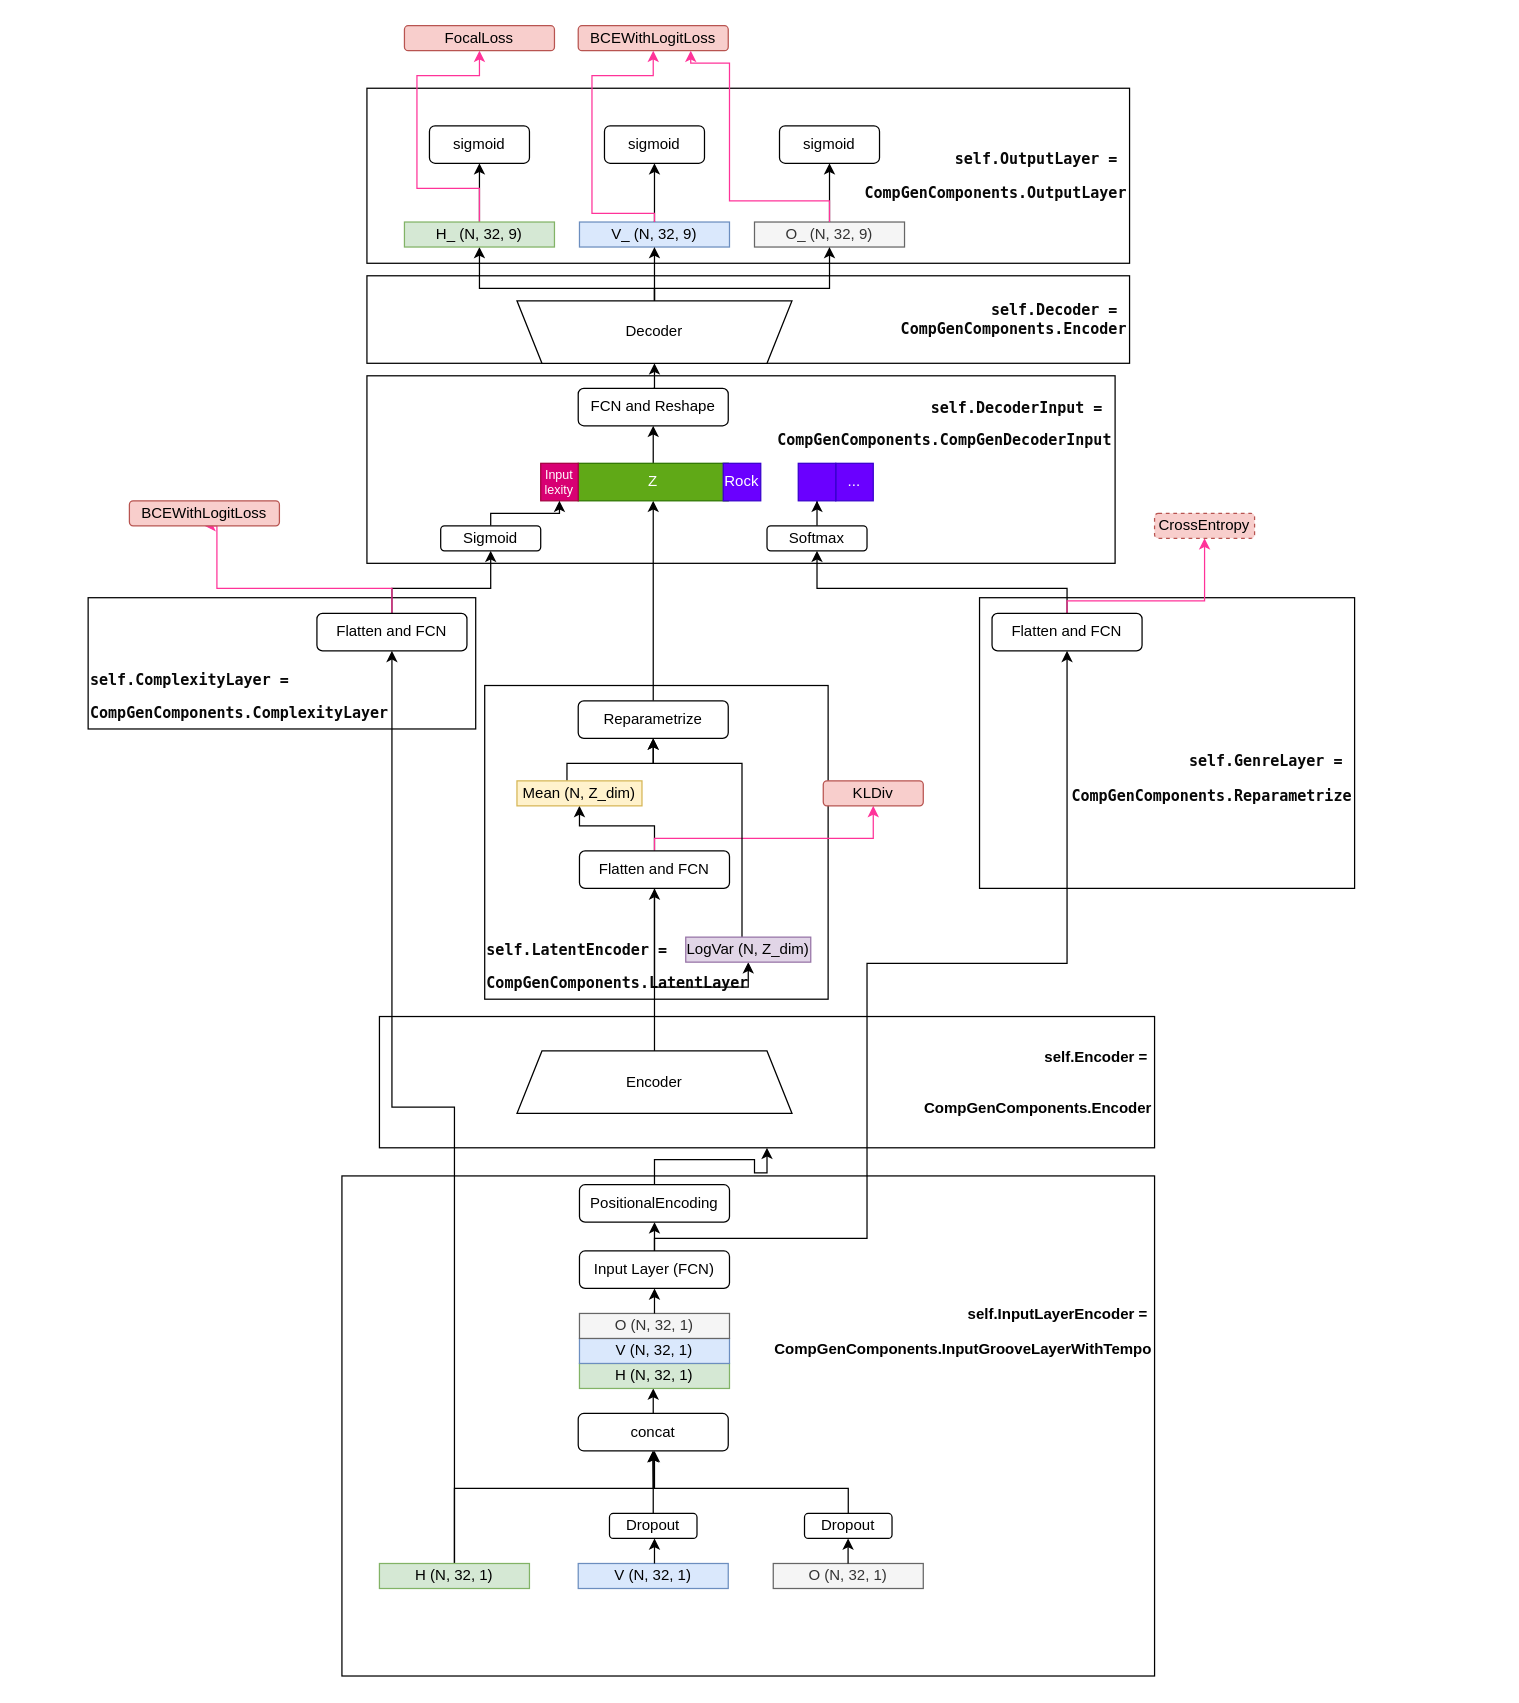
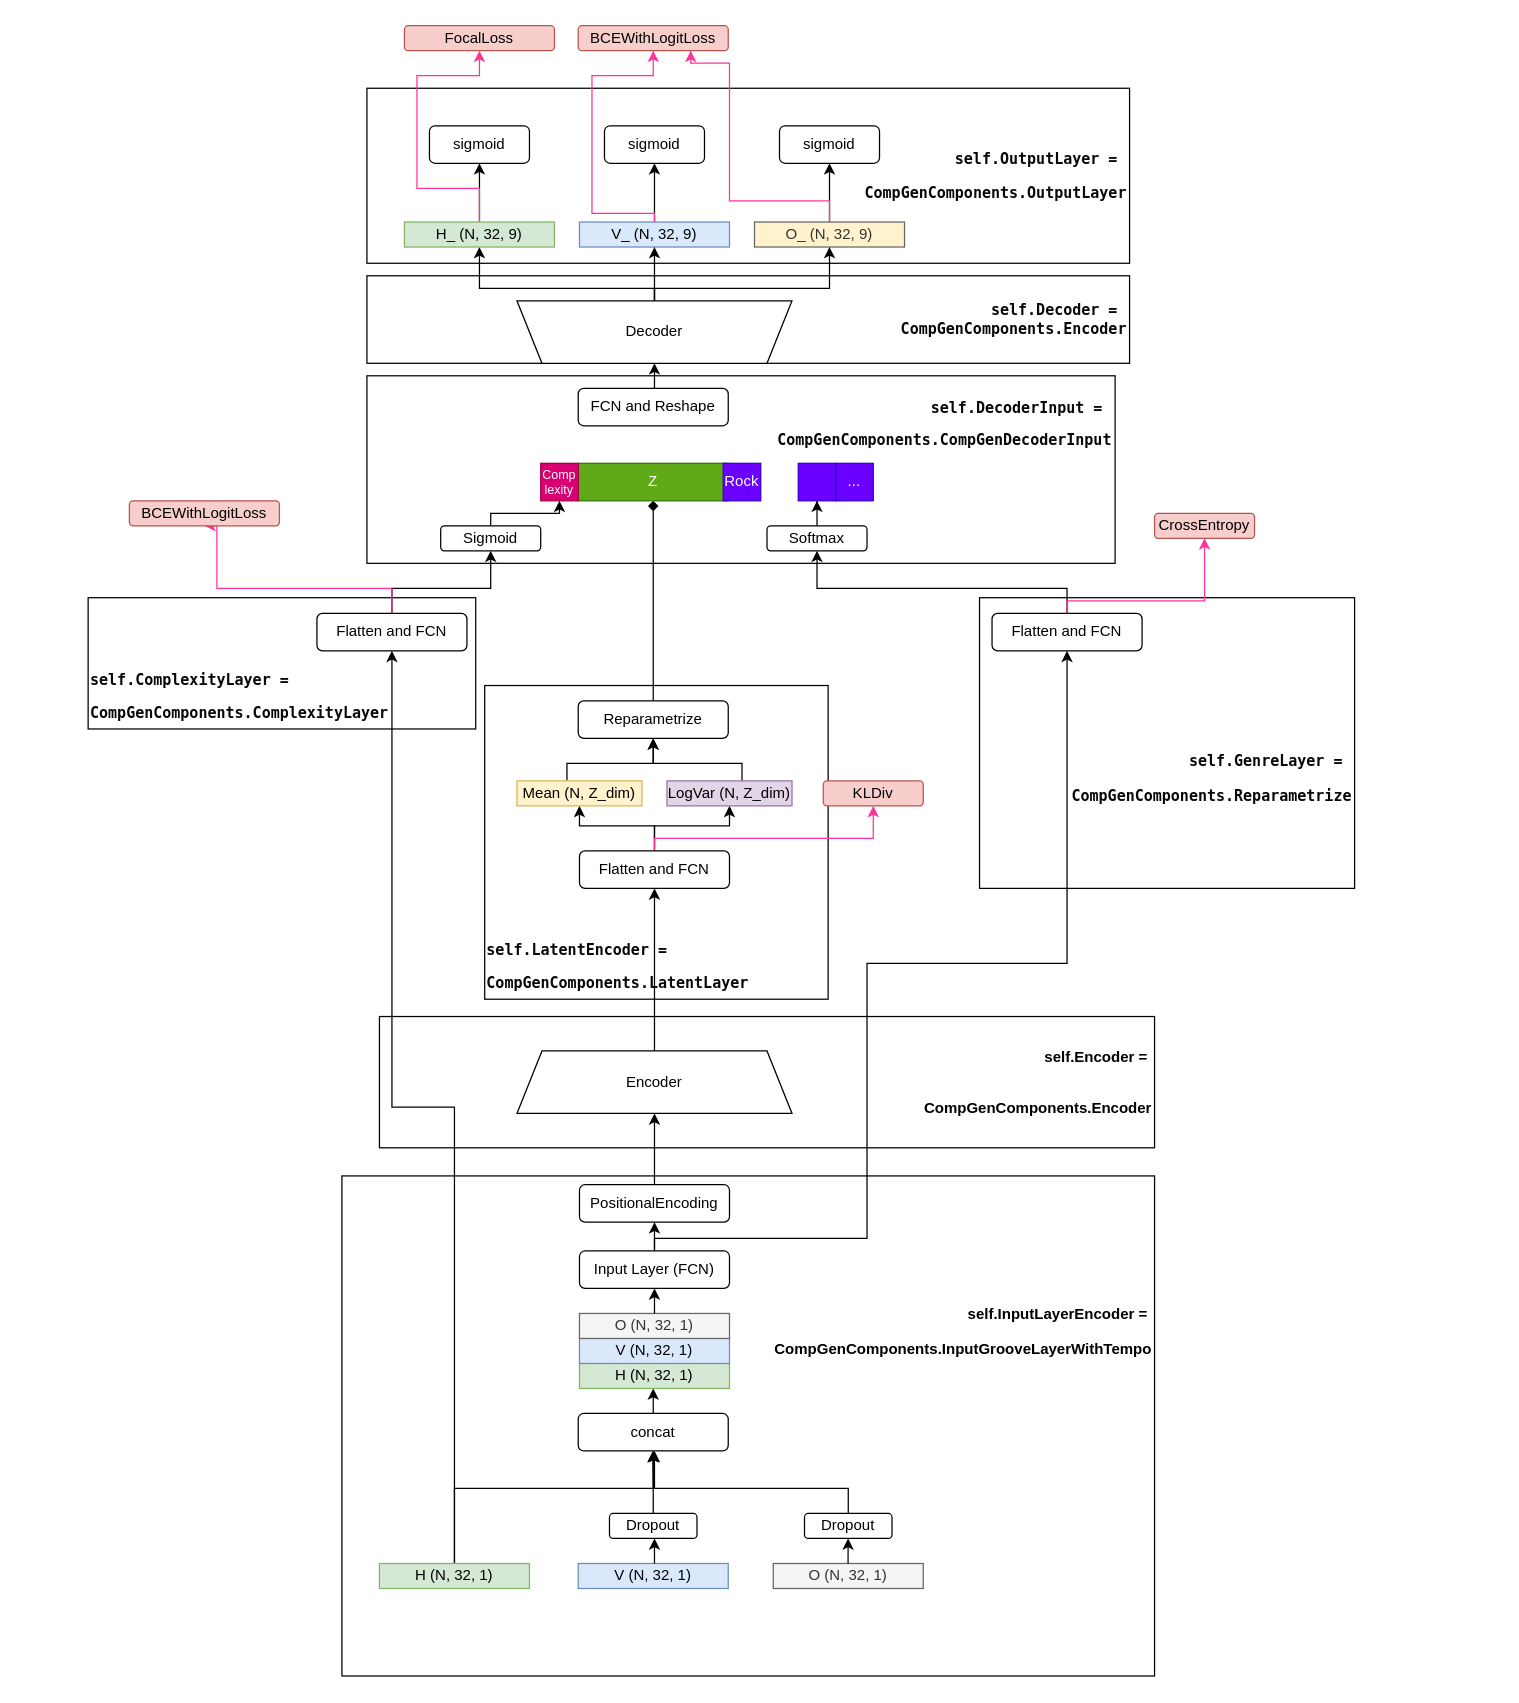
node "O_ (N, 32, 9)": fillcolor #f5f5f5 -> #fff2cc
edge "Z" -> "FCN and Reshape": removed
node "Inputlexity": label "Inputlexity" -> "Complexity"
edge "Reparametrize" -> "Z": arrowhead classic -> diamond
node "CrossEntropy": style dashed -> solid
node "LogVar (N, Z_dim)": moved (748, 949) -> (729, 793)
edge "PositionalEncoding" -> "self.Encoder = CompGenComponents.Encoder": now "PositionalEncoding" -> "Encoder"
